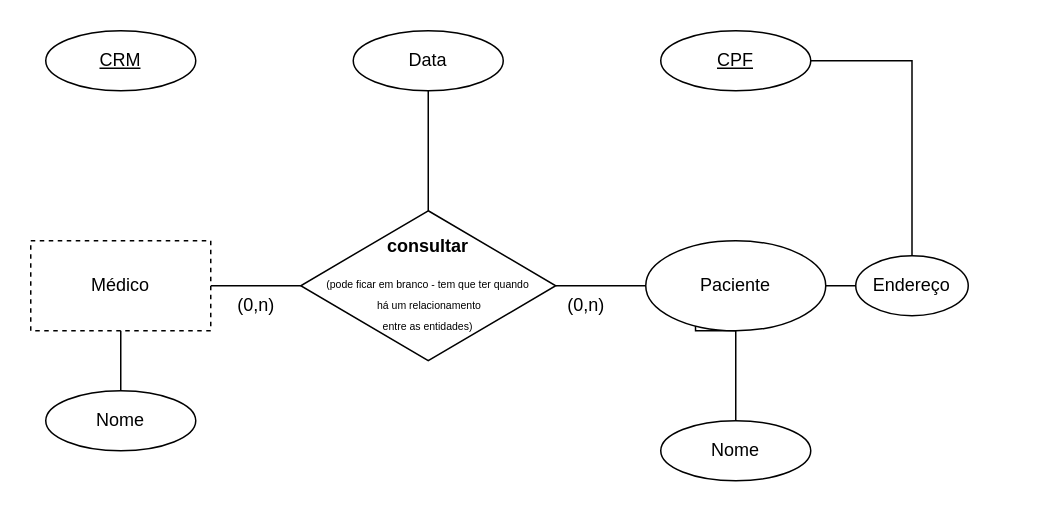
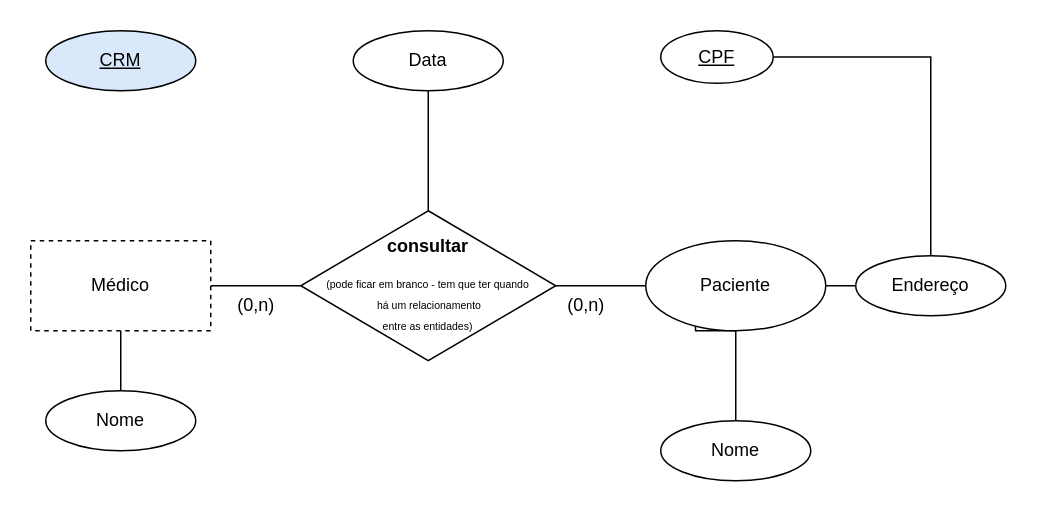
node "CRM": fillcolor #ffffff -> #dae8fc
node "CPF": size 150x60 -> 113x53
node "Endereço": size 113x60 -> 150x60
